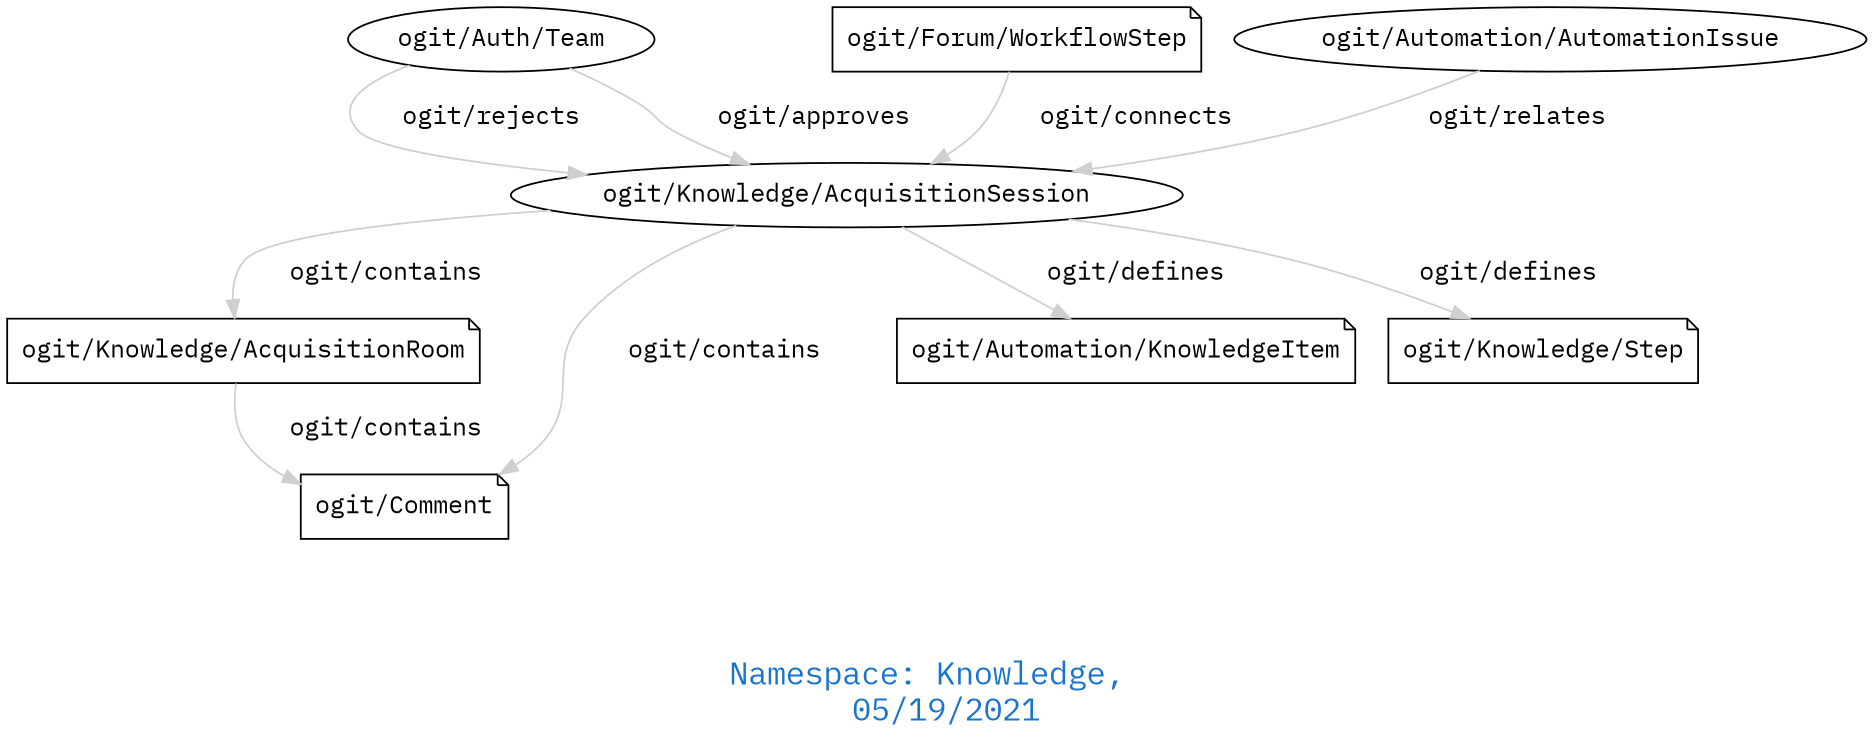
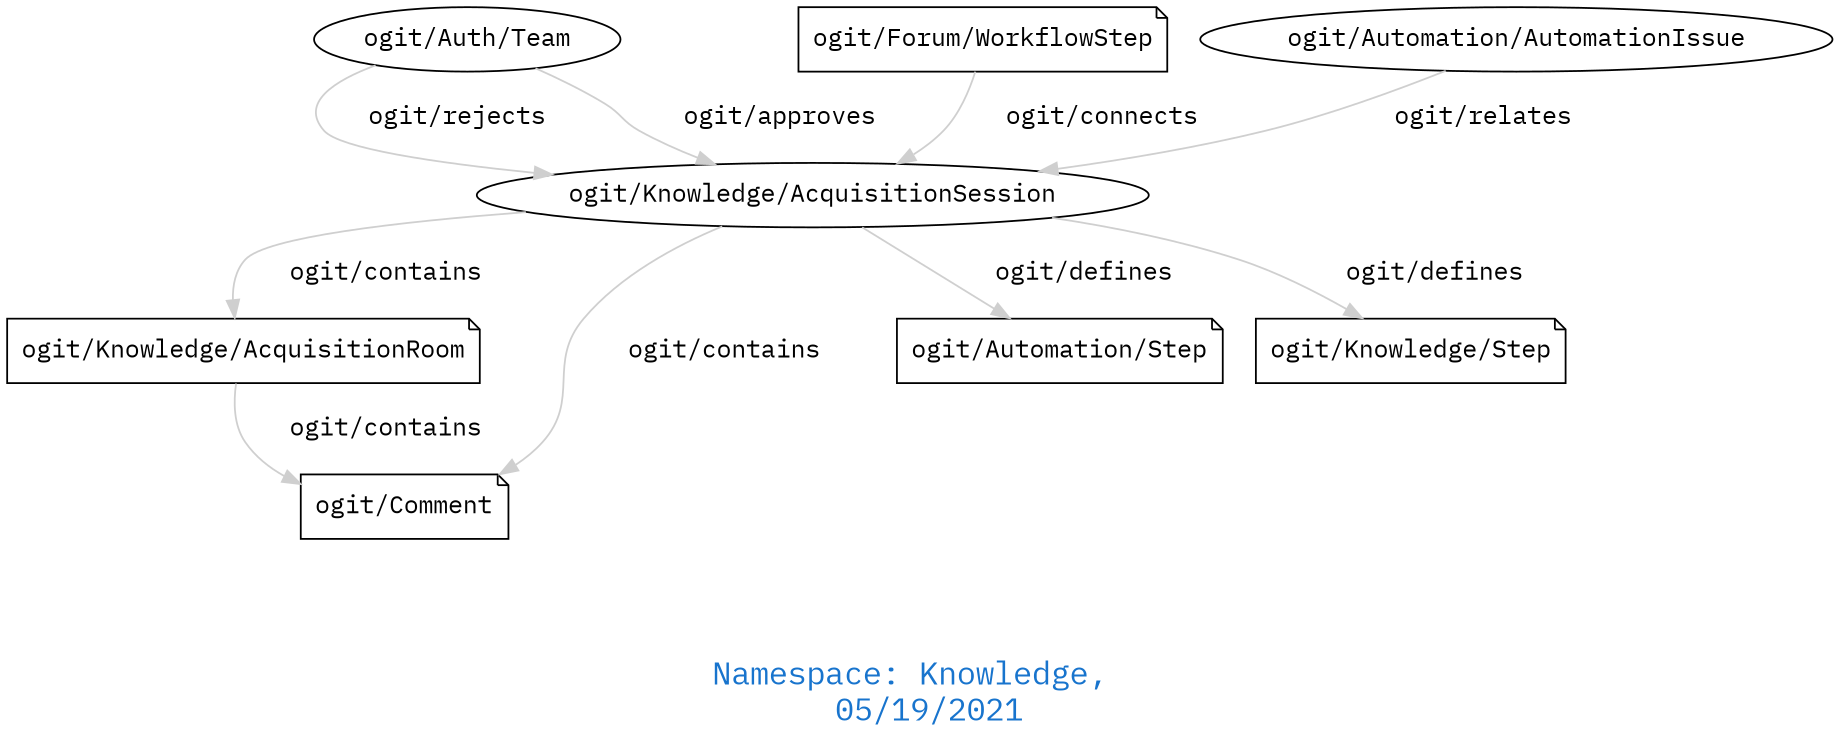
node "ogit/Automation/KnowledgeItem": label "ogit/Automation/KnowledgeItem" -> "ogit/Automation/Step"
